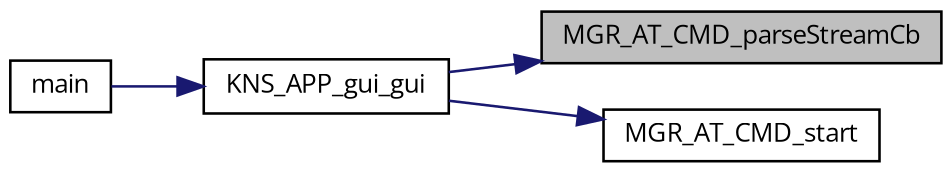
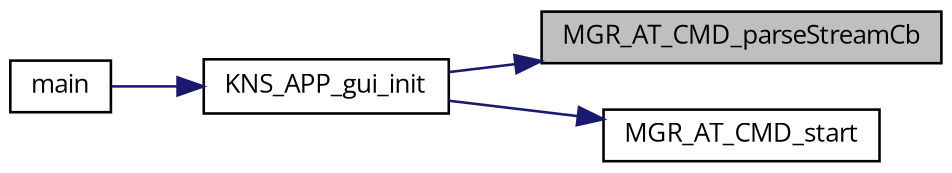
node "KNS_APP_gui_gui": label "KNS_APP_gui_gui" -> "KNS_APP_gui_init"
